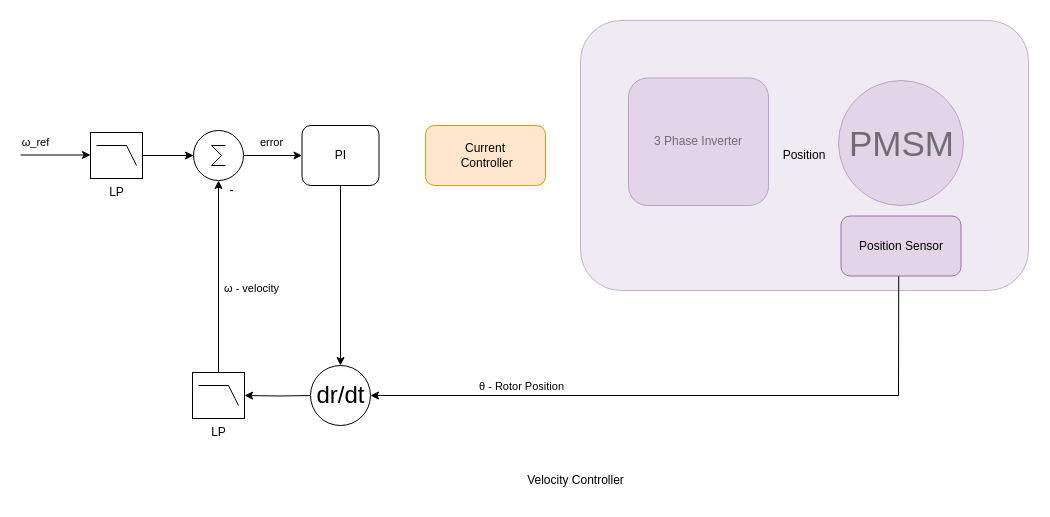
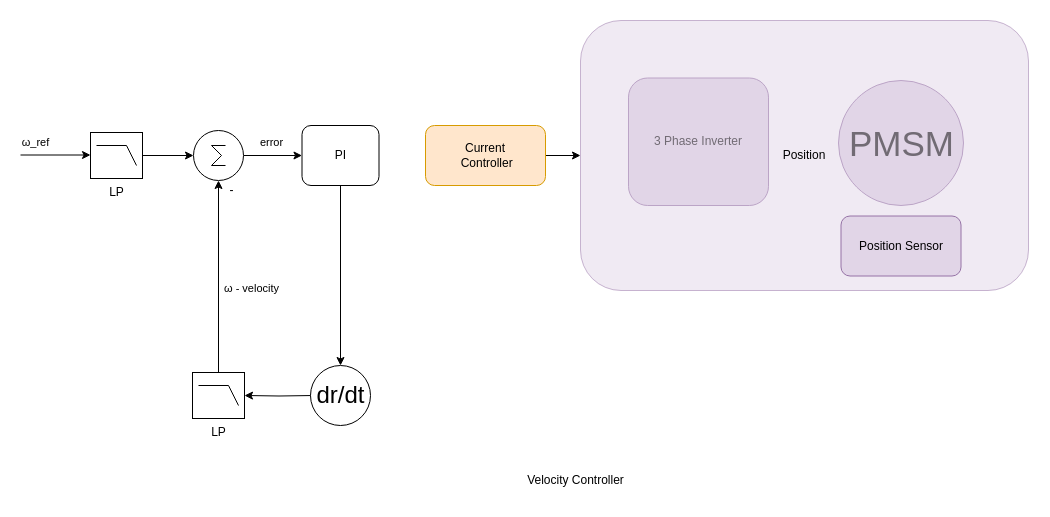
edge "Current Controller" -> "Position": added
edge "Position Sensor" -> "dr/dt": removed, label "θ - Rotor Position"
